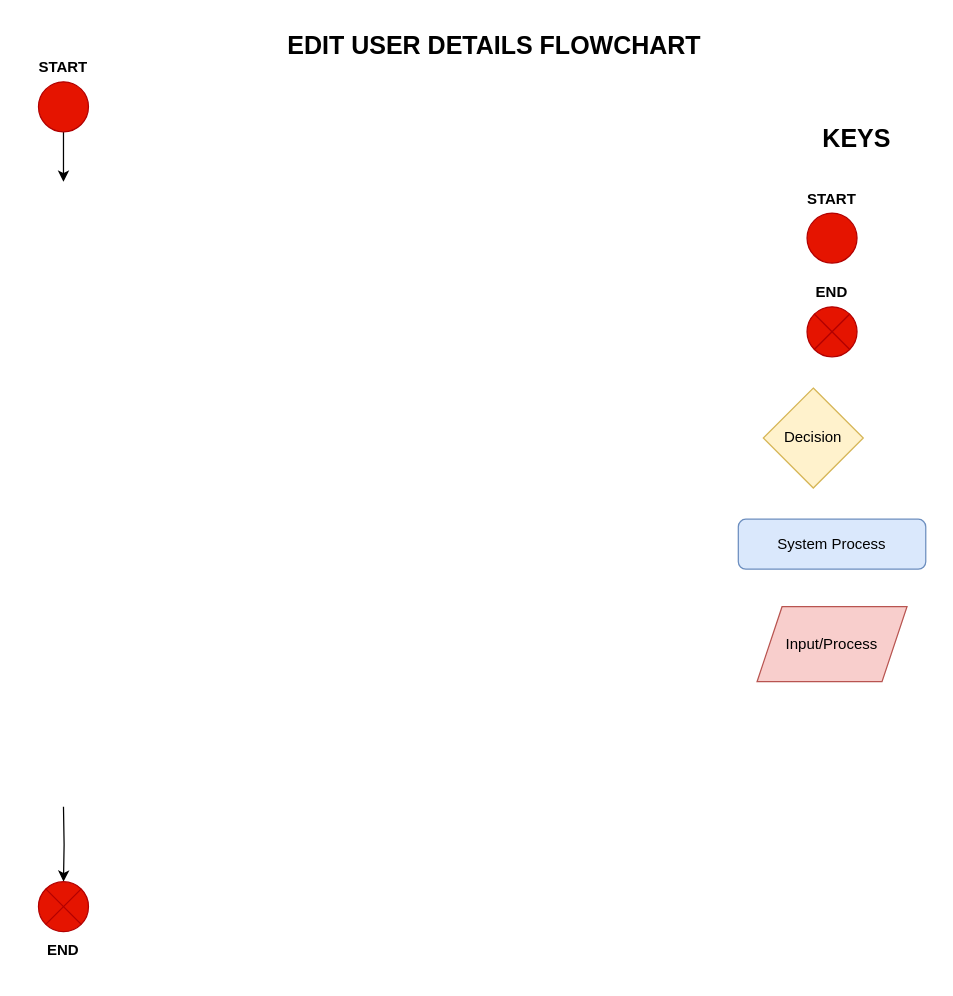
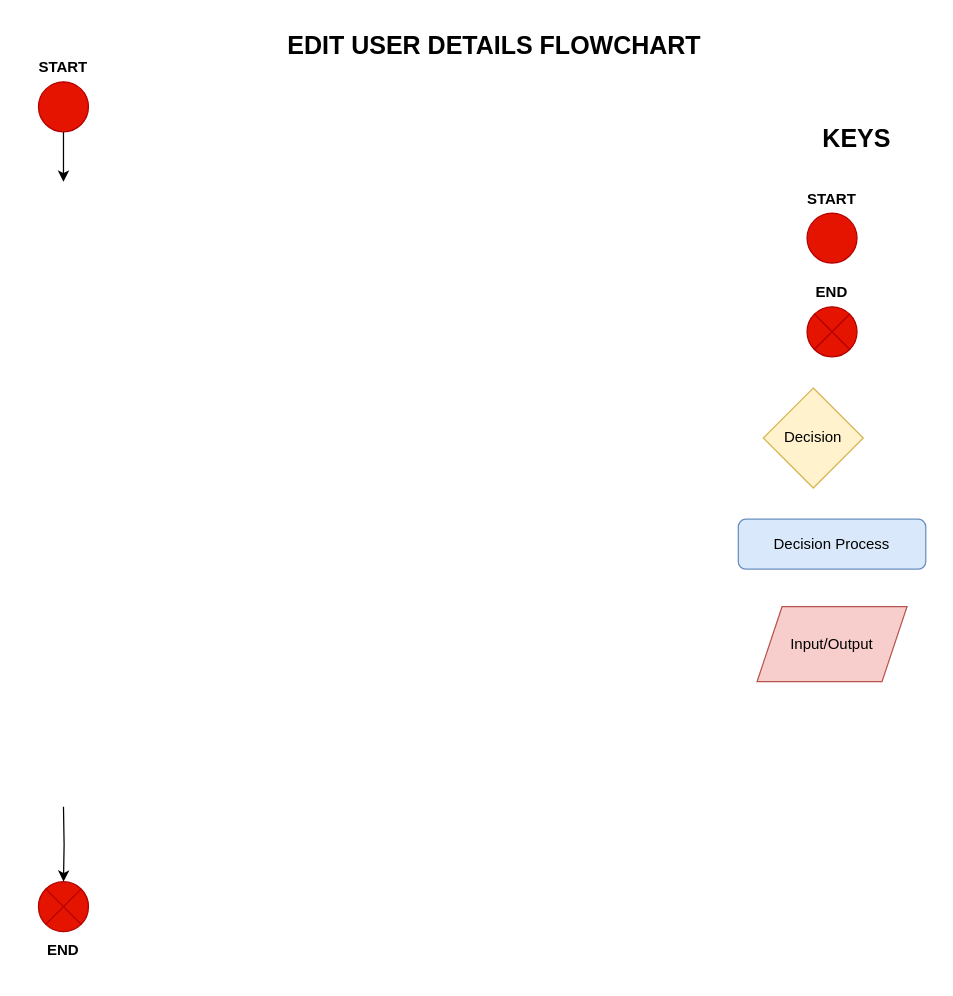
node "System Process": label "System Process" -> "Decision Process"
node "Input/Process": label "Input/Process" -> "Input/Output"
